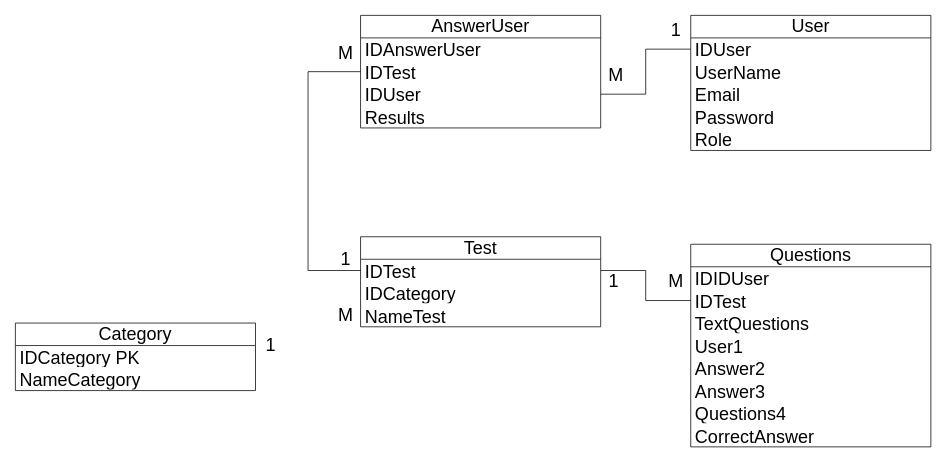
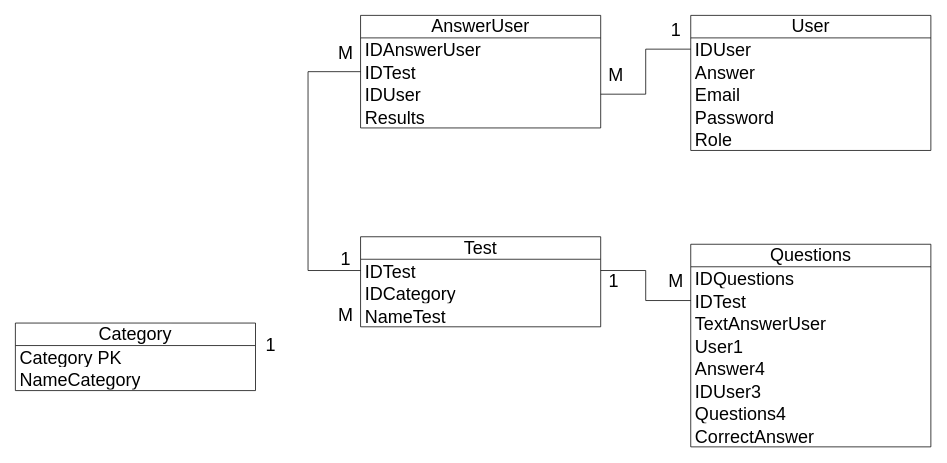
node "UserName": label "UserName" -> "Answer"
node "IDIDUser": label "IDIDUser" -> "IDQuestions"
node "TextQuestions": label "TextQuestions" -> "TextAnswerUser"
node "IDСategory PK": label "IDСategory PK" -> "Сategory PK"
node "Answer2": label "Answer2" -> "Answer4"
node "Answer3": label "Answer3" -> "IDUser3"
